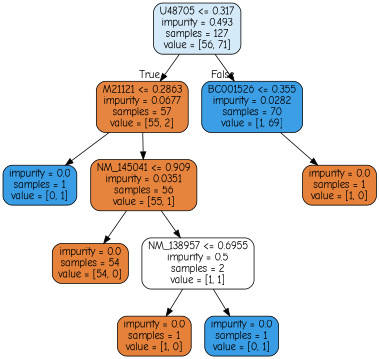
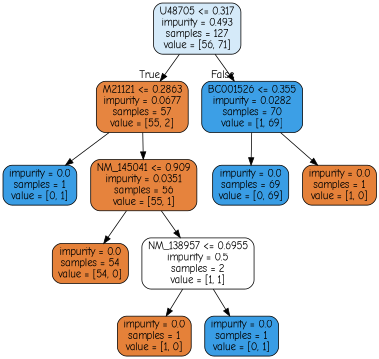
node "impurity = 0.0 samples = 69 value = [0, 69]": added
